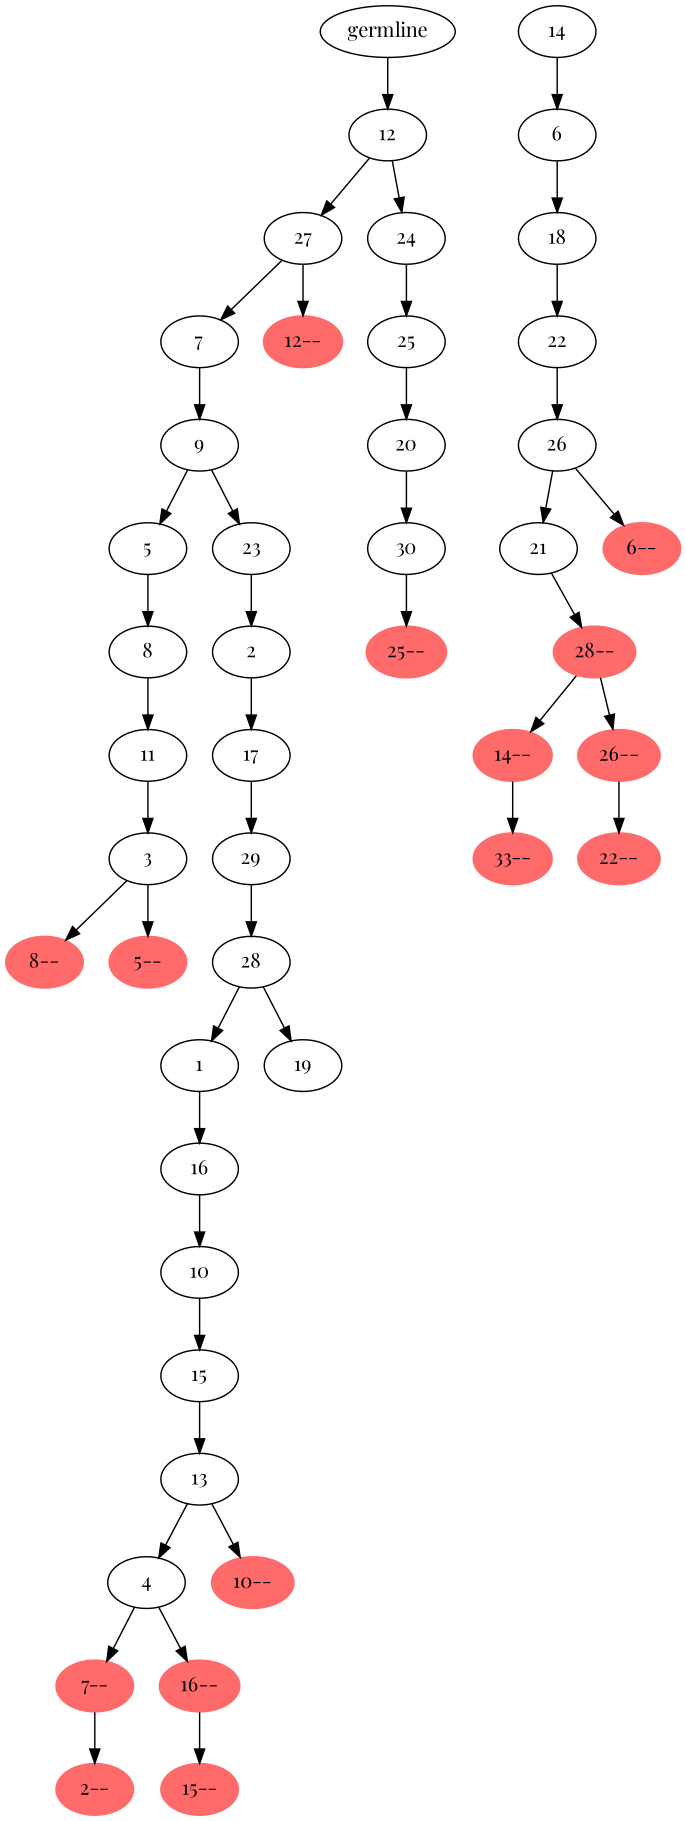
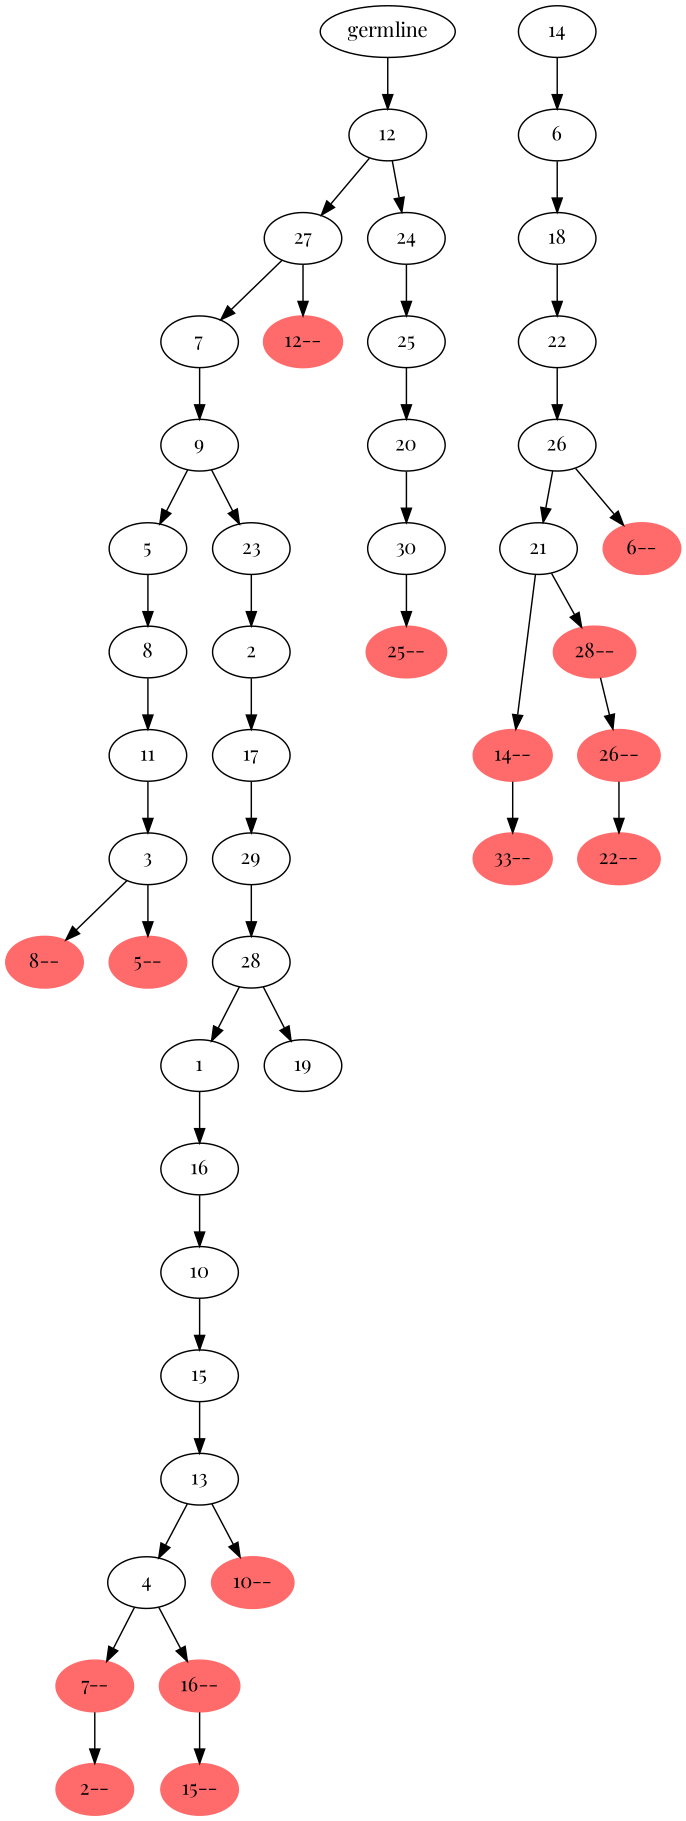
edge "28--" -> "14--": now "21" -> "14--"
